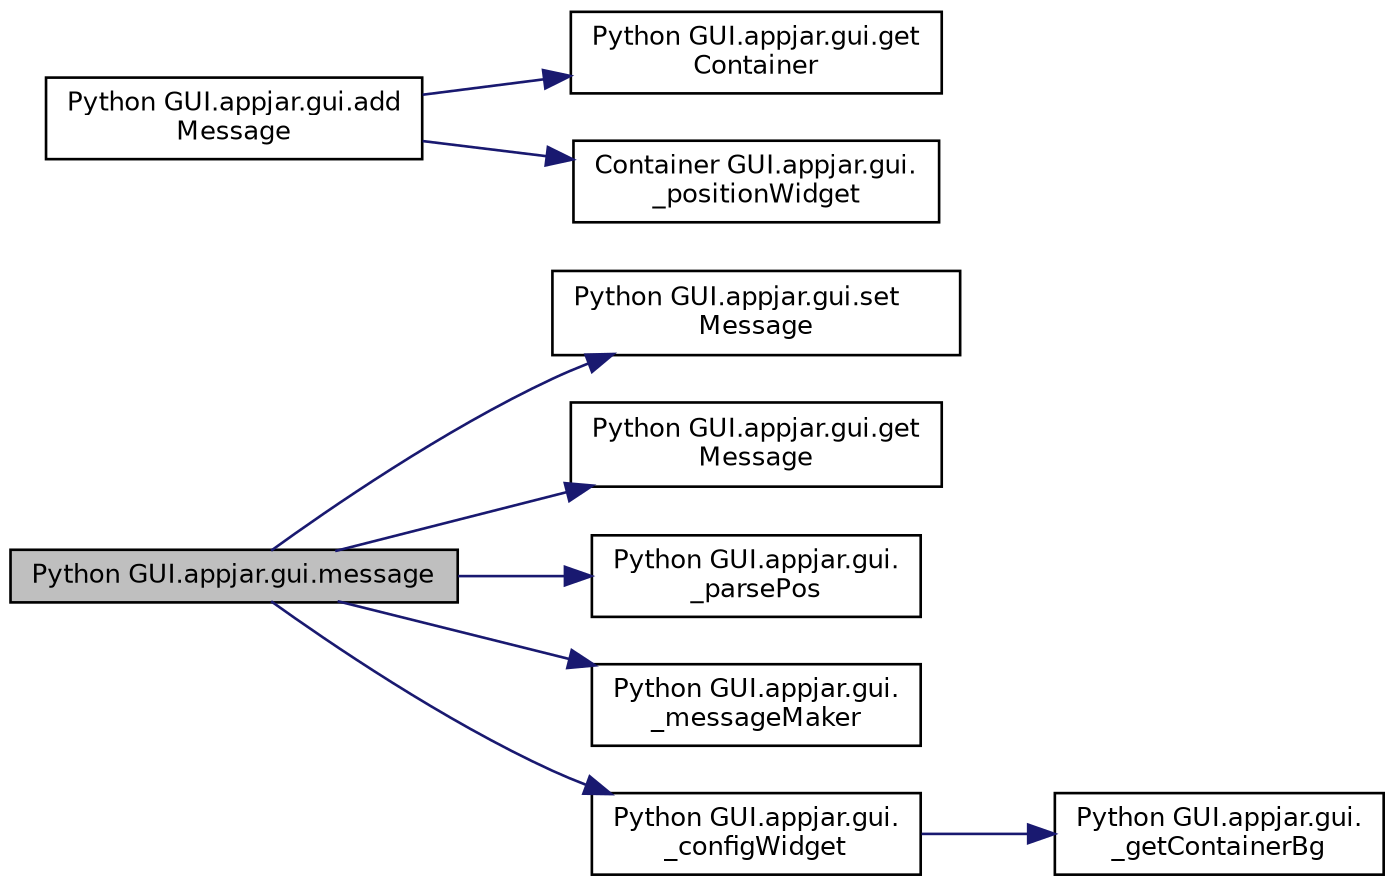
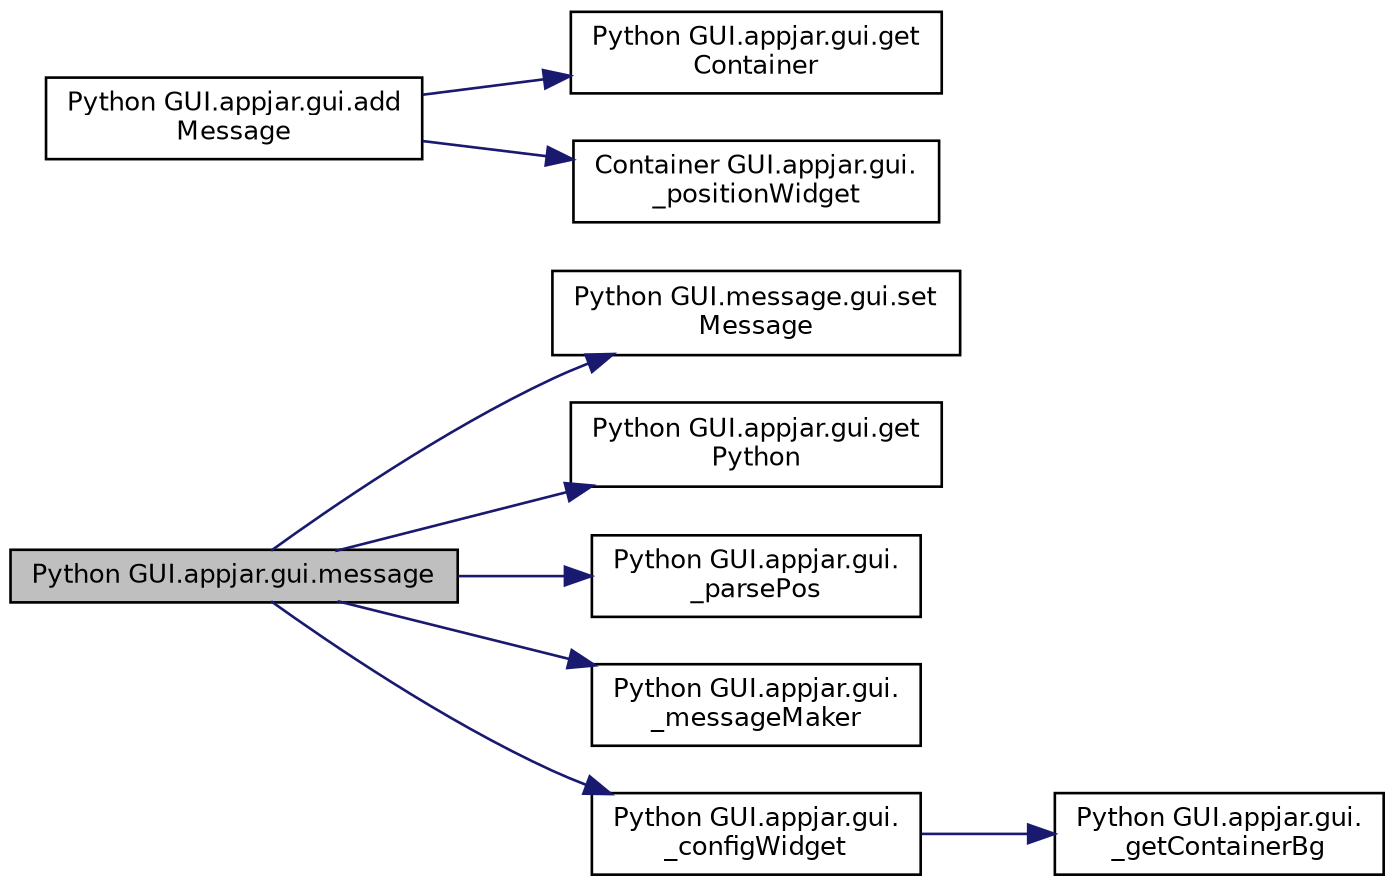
node "Python GUI.appjar.gui.set Message": label "Python GUI.appjar.gui.set Message" -> "Python GUI.message.gui.set Message"
node "Python GUI.appjar.gui.get Message": label "Python GUI.appjar.gui.get Message" -> "Python GUI.appjar.gui.get Python"
